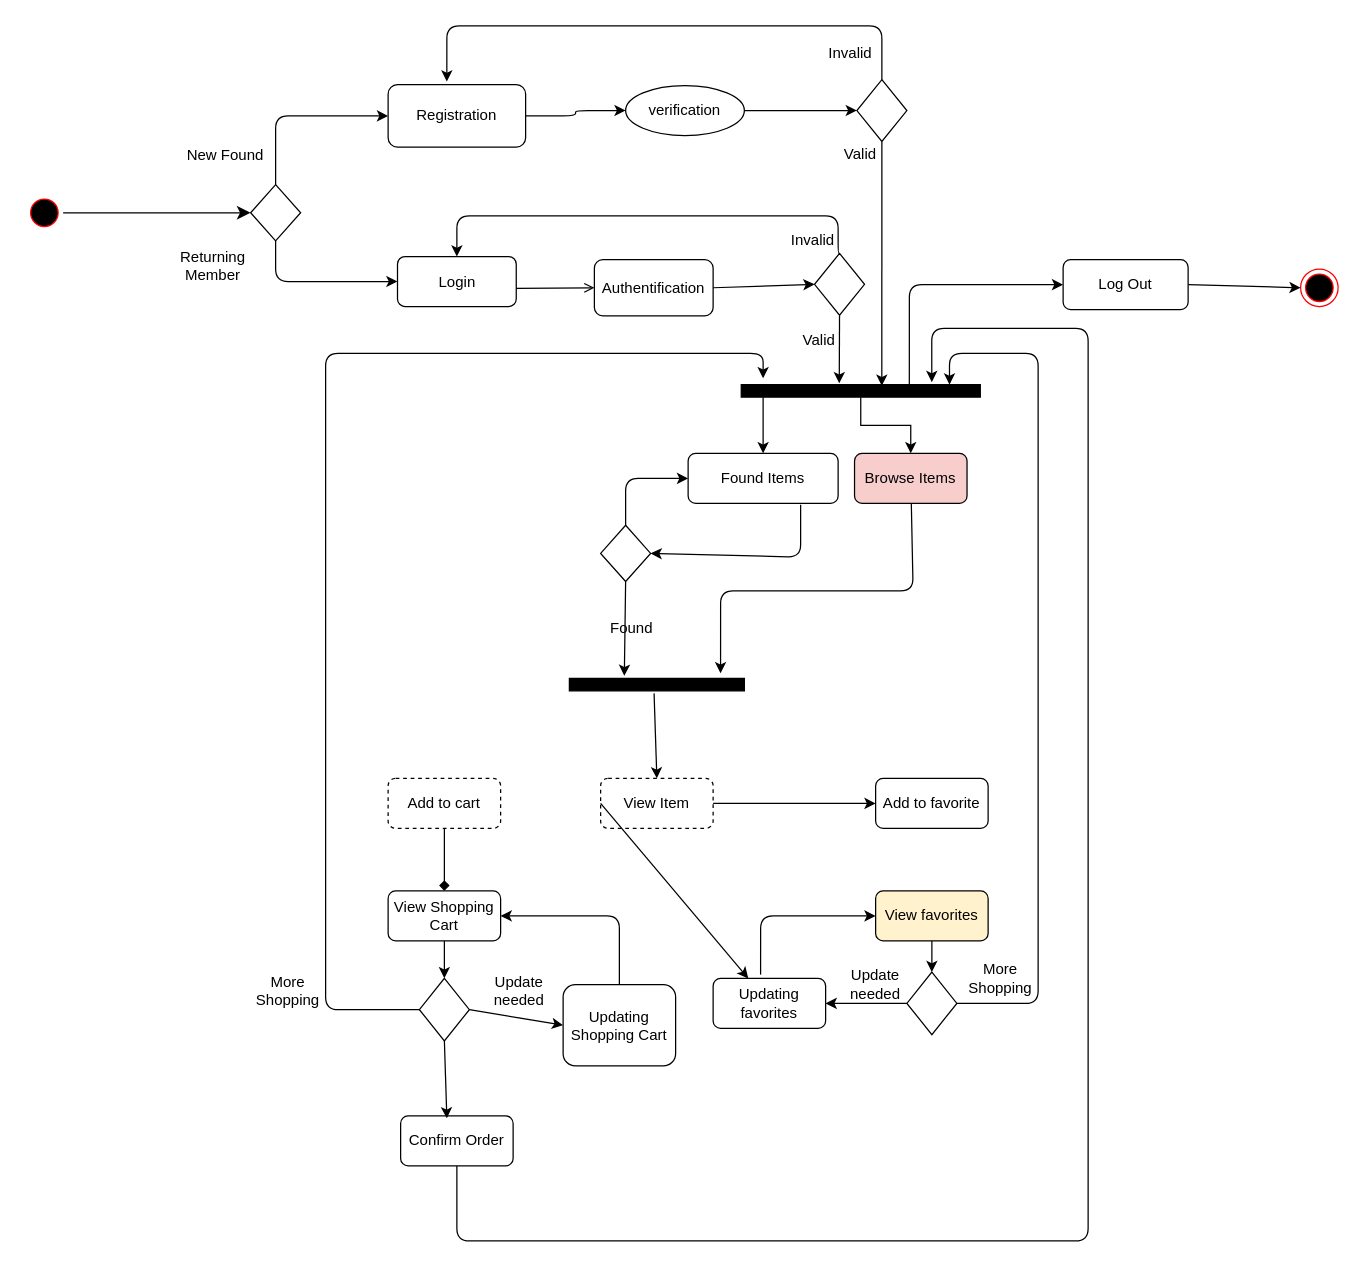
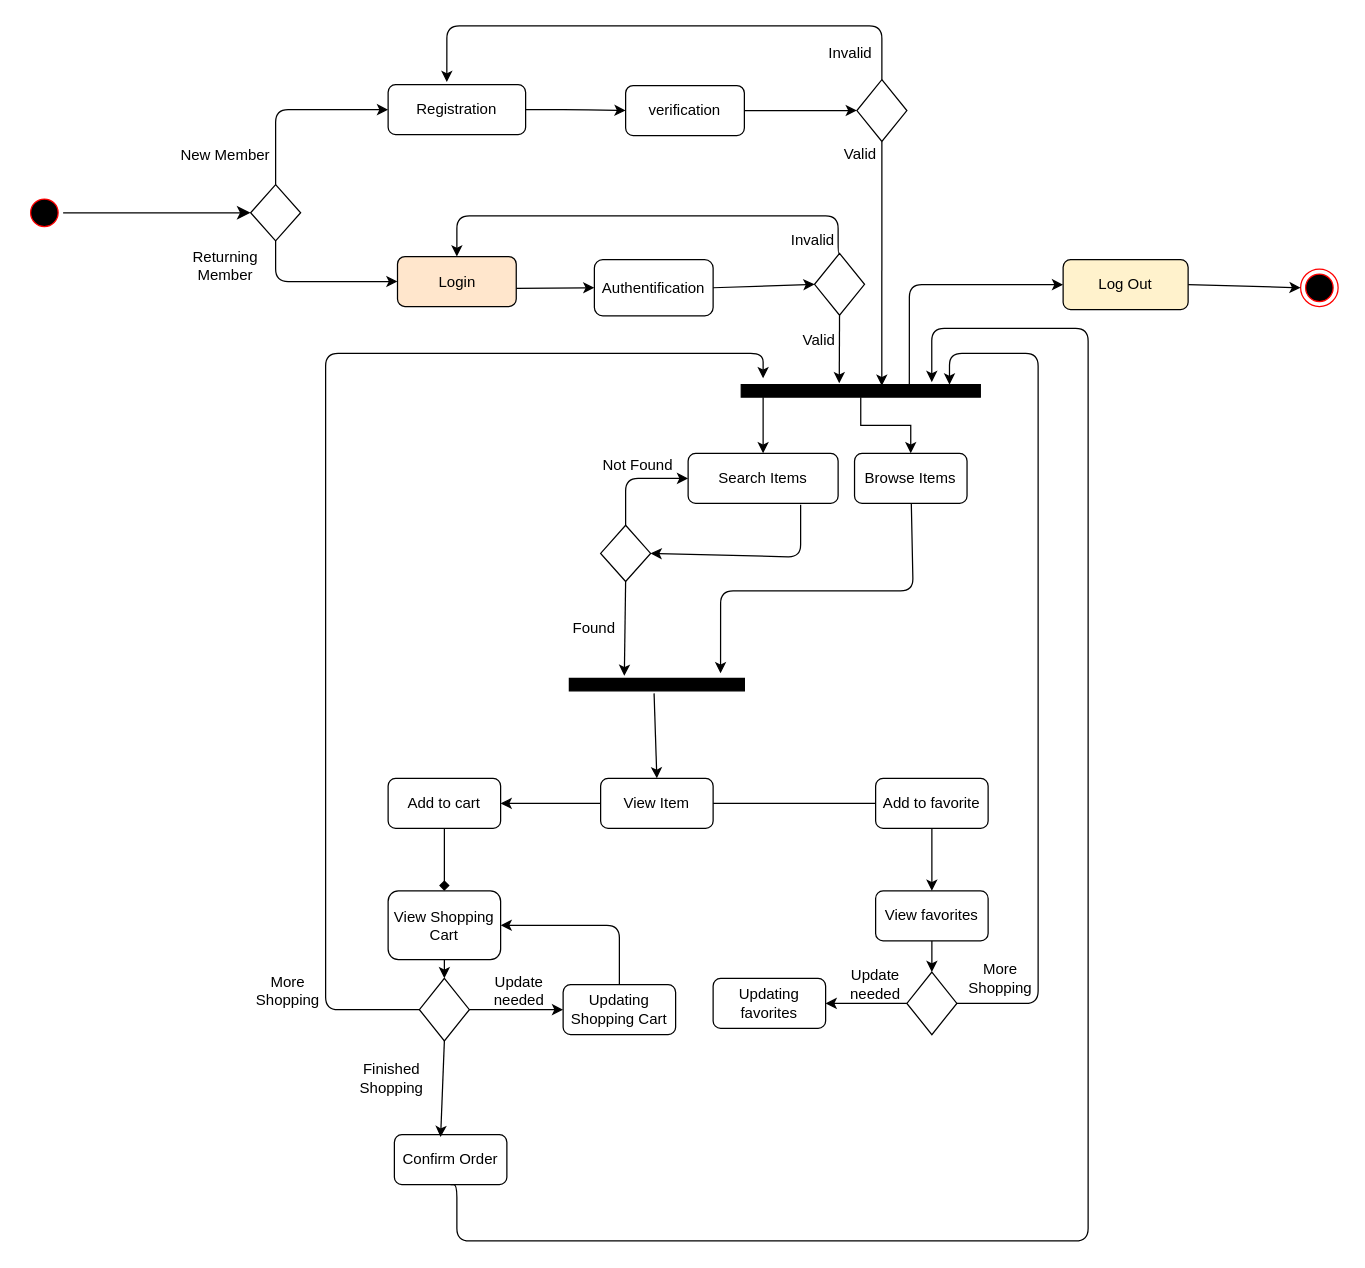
node "verification": shape ellipse -> rounded rectangle
node "Registration": size 138x63 -> 138x50
node "New Found": label "New Found" -> "New Member"
node "Returning Member": moved (213, 266) -> (226, 266)
node "Login": fillcolor #ffffff -> #ffe6cc
node "Log Out": fillcolor #ffffff -> #fff2cc
edge "Login" -> "Authentification": arrowhead open -> classic
node "Not Found": added
node "Found Items": label "Found Items" -> "Search Items"
node "Browse Items": fillcolor #f8cecc -> #ffffff
node "Found": moved (632, 628) -> (594, 628)
node "Add to cart": style dashed -> solid
node "View Item": style dashed -> solid
edge "View Item" -> "Add to favorite": arrowhead classic -> none
edge "Add to favorite" -> "View favorites": added
edge "View Item" -> "Updating favorites": now "View Item" -> "Add to cart"
node "View Shopping Cart": size 113x50 -> 113x69
edge "Updating favorites" -> "View favorites": removed
node "View favorites": fillcolor #fff2cc -> #ffffff
node "Updating Shopping Cart": size 113x81 -> 113x50
node "Finished Shopping": added
node "Confirm Order": moved (457, 1141) -> (451, 1159)
